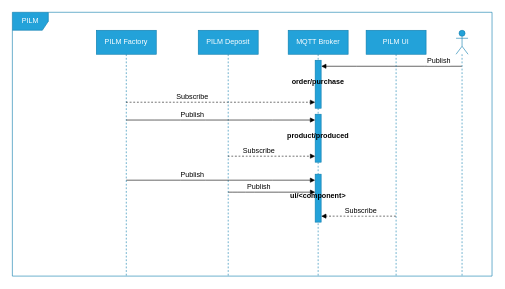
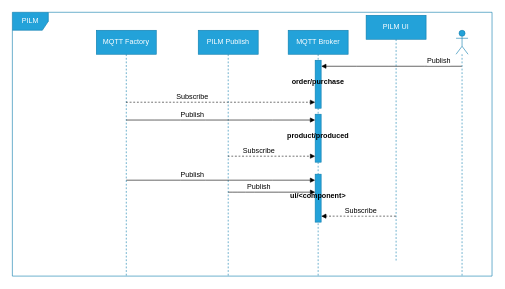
node "PILM Factory": label "PILM Factory" -> "MQTT Factory"
node "PILM Deposit": label "PILM Deposit" -> "PILM Publish"
node "PILM UI": moved (396, 153) -> (396, 138)
